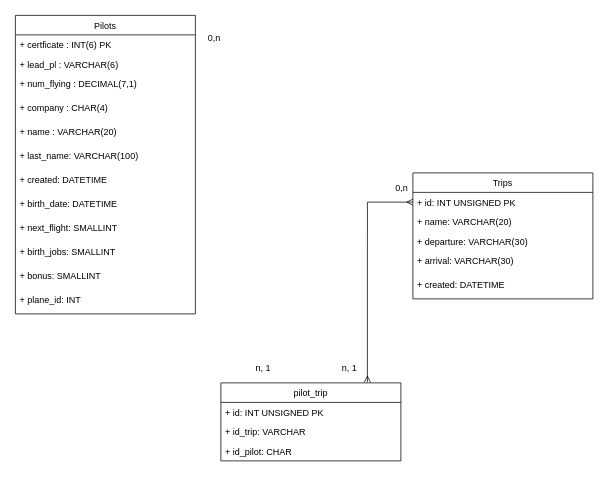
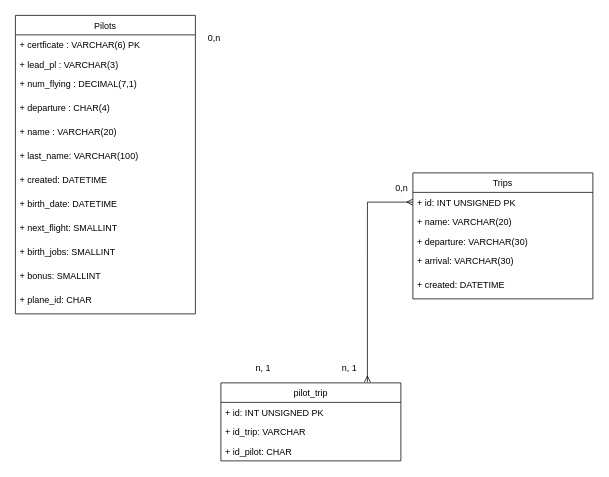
node "+ certficate : INT(6) PK": label "+ certficate : INT(6) PK" -> "+ certficate : VARCHAR(6) PK"
node "+ lead_pl : VARCHAR(6)": label "+ lead_pl : VARCHAR(6)" -> "+ lead_pl : VARCHAR(3)"
node "+ company : CHAR(4)": label "+ company : CHAR(4)" -> "+ departure : CHAR(4)"
node "+ plane_id: INT": label "+ plane_id: INT" -> "+ plane_id: CHAR"
